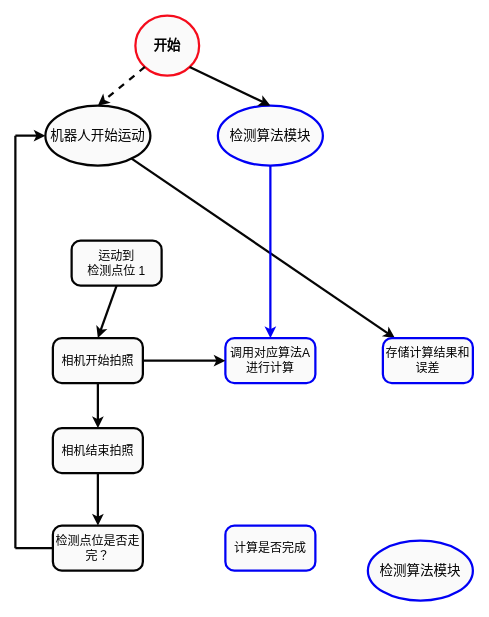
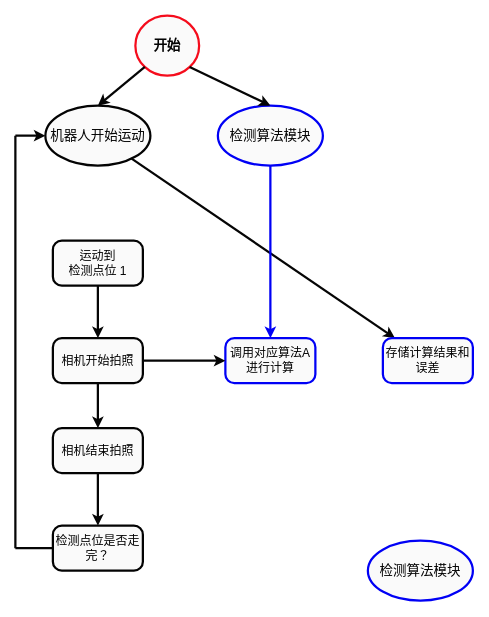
edge "开始" -> "机器人开始运动": style dashed -> solid
node "运动到 检测点位 1": moved (117, 263) -> (98, 263)
node "计算是否完成": removed
